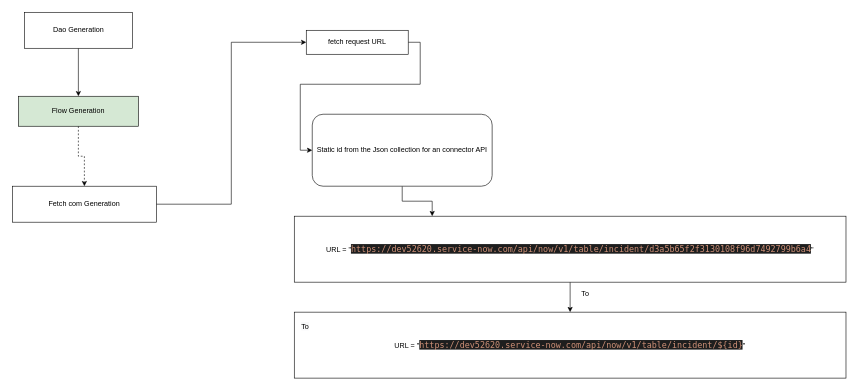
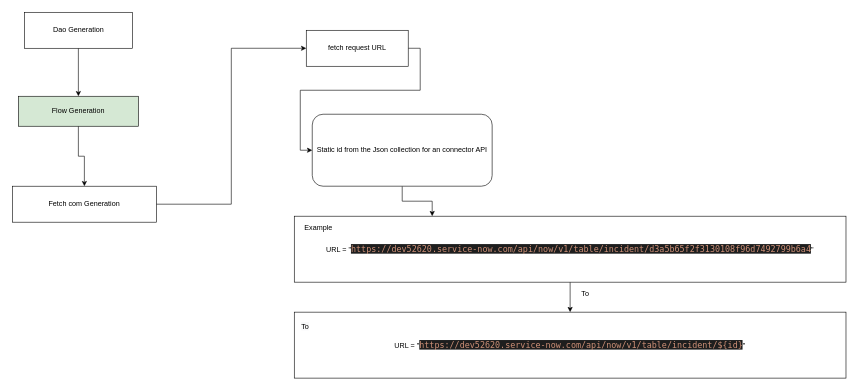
node "fetch request URL": size 102x24 -> 102x36
edge "Flow Generation" -> "Fetch com Generation": style dashed -> solid
node "Example": added
